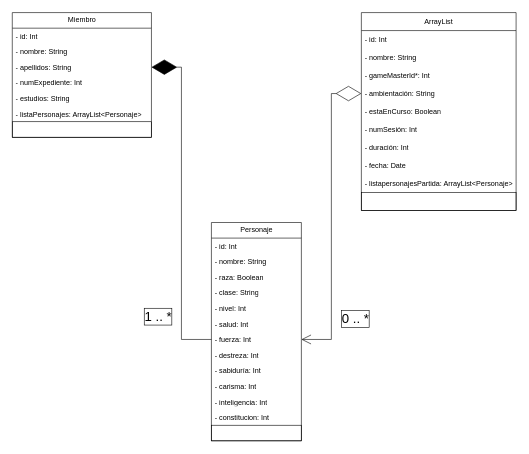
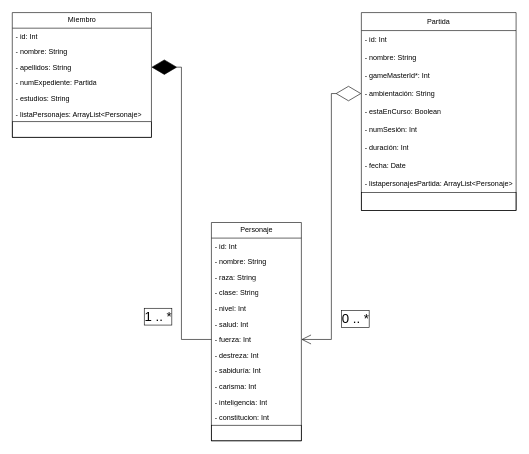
node "ArrayList": label "ArrayList" -> "Partida"
node "- numExpediente: Int": label "- numExpediente: Int" -> "- numExpediente: Partida"
node "- raza: Boolean": label "- raza: Boolean" -> "- raza: String"
